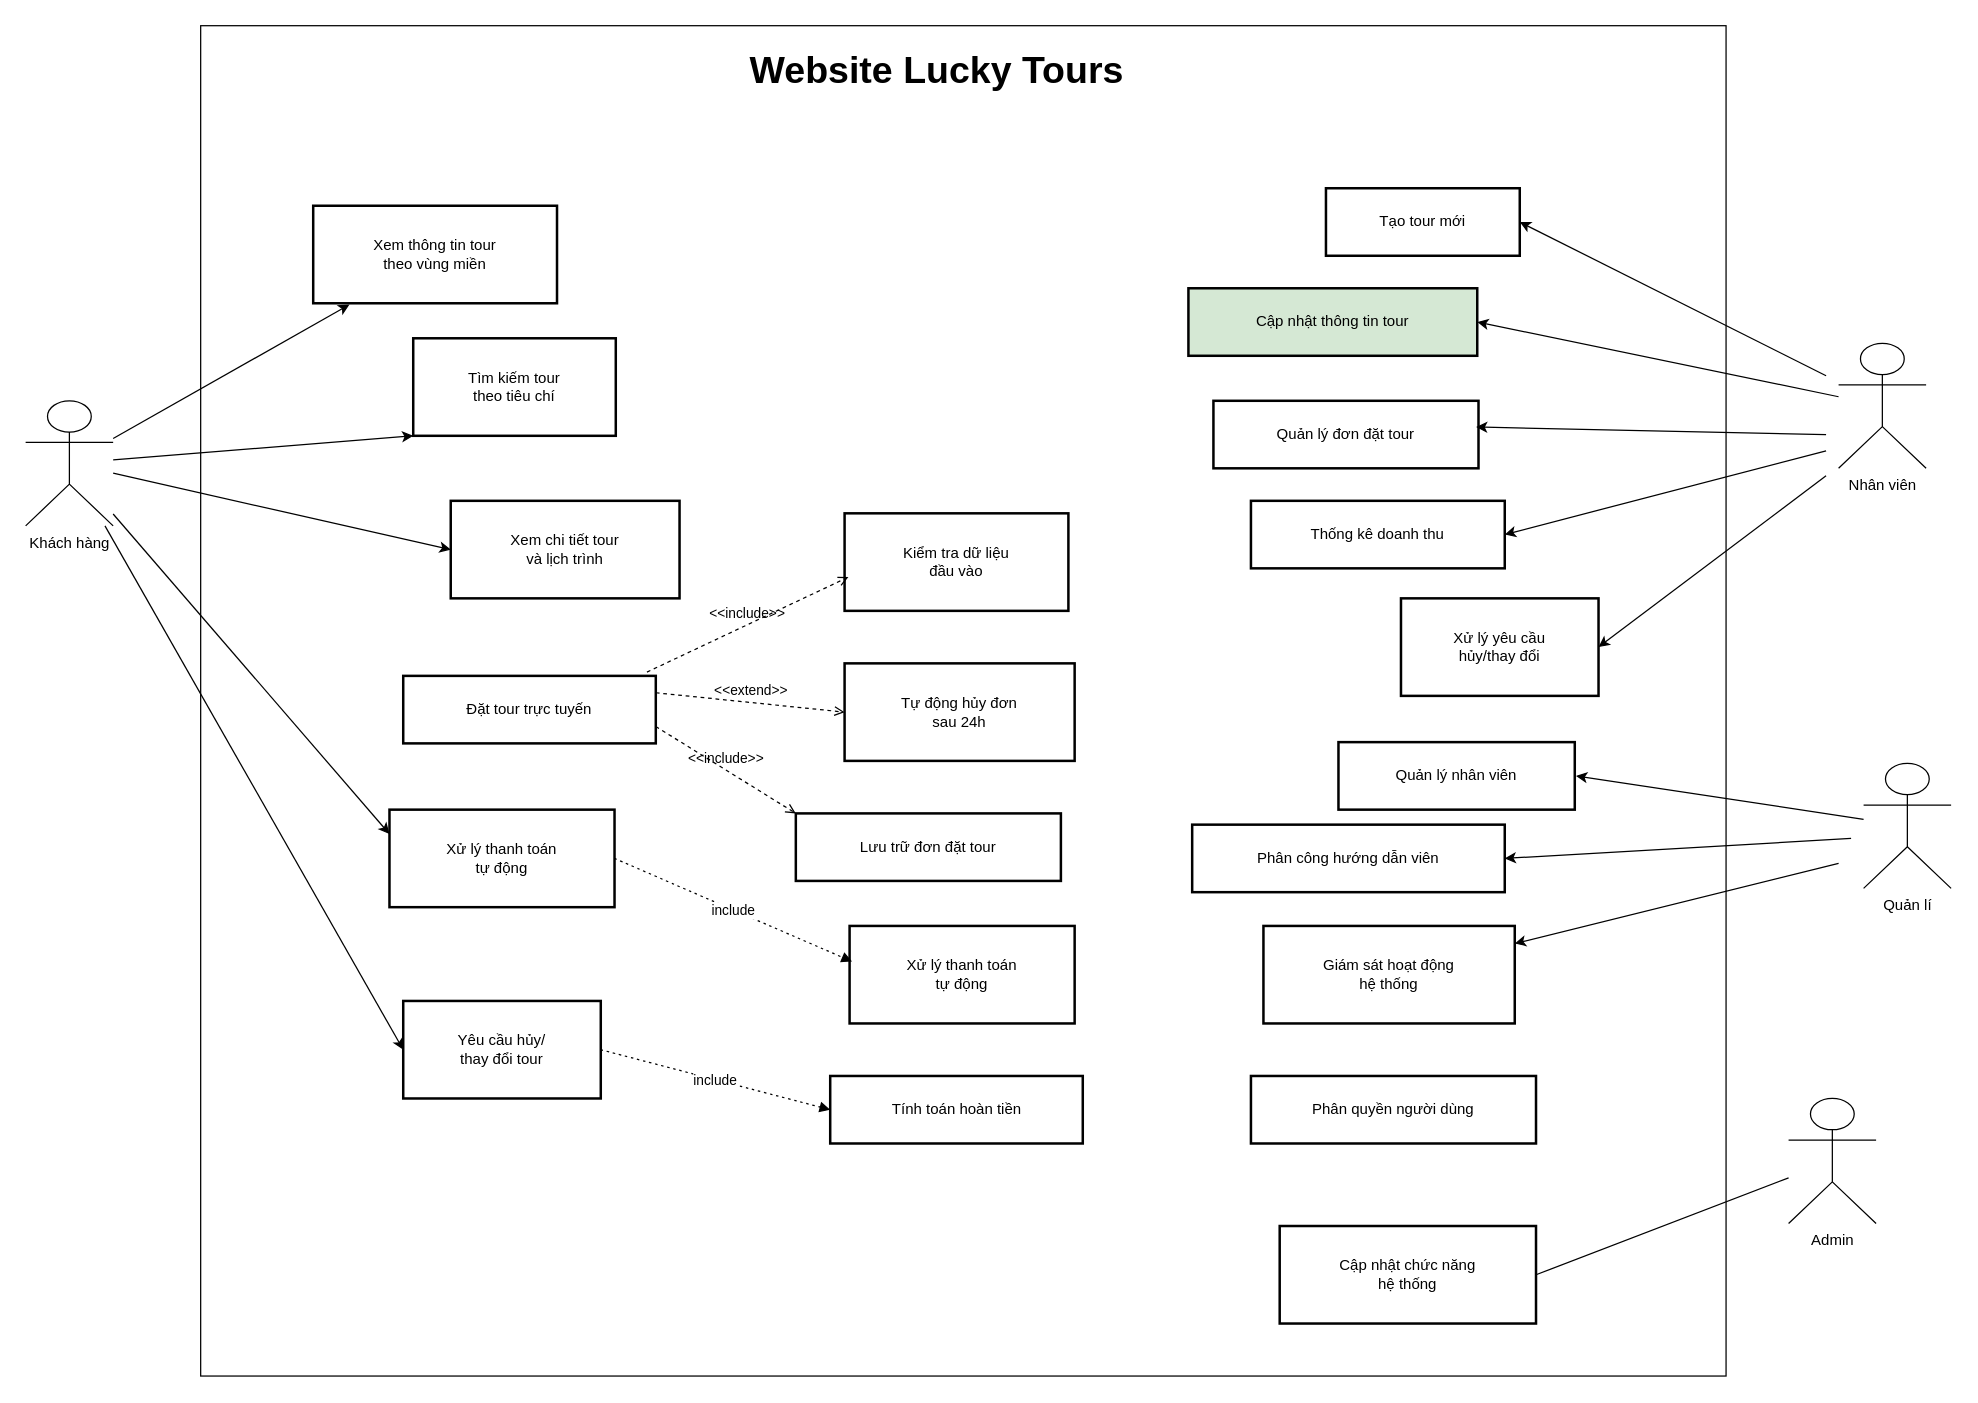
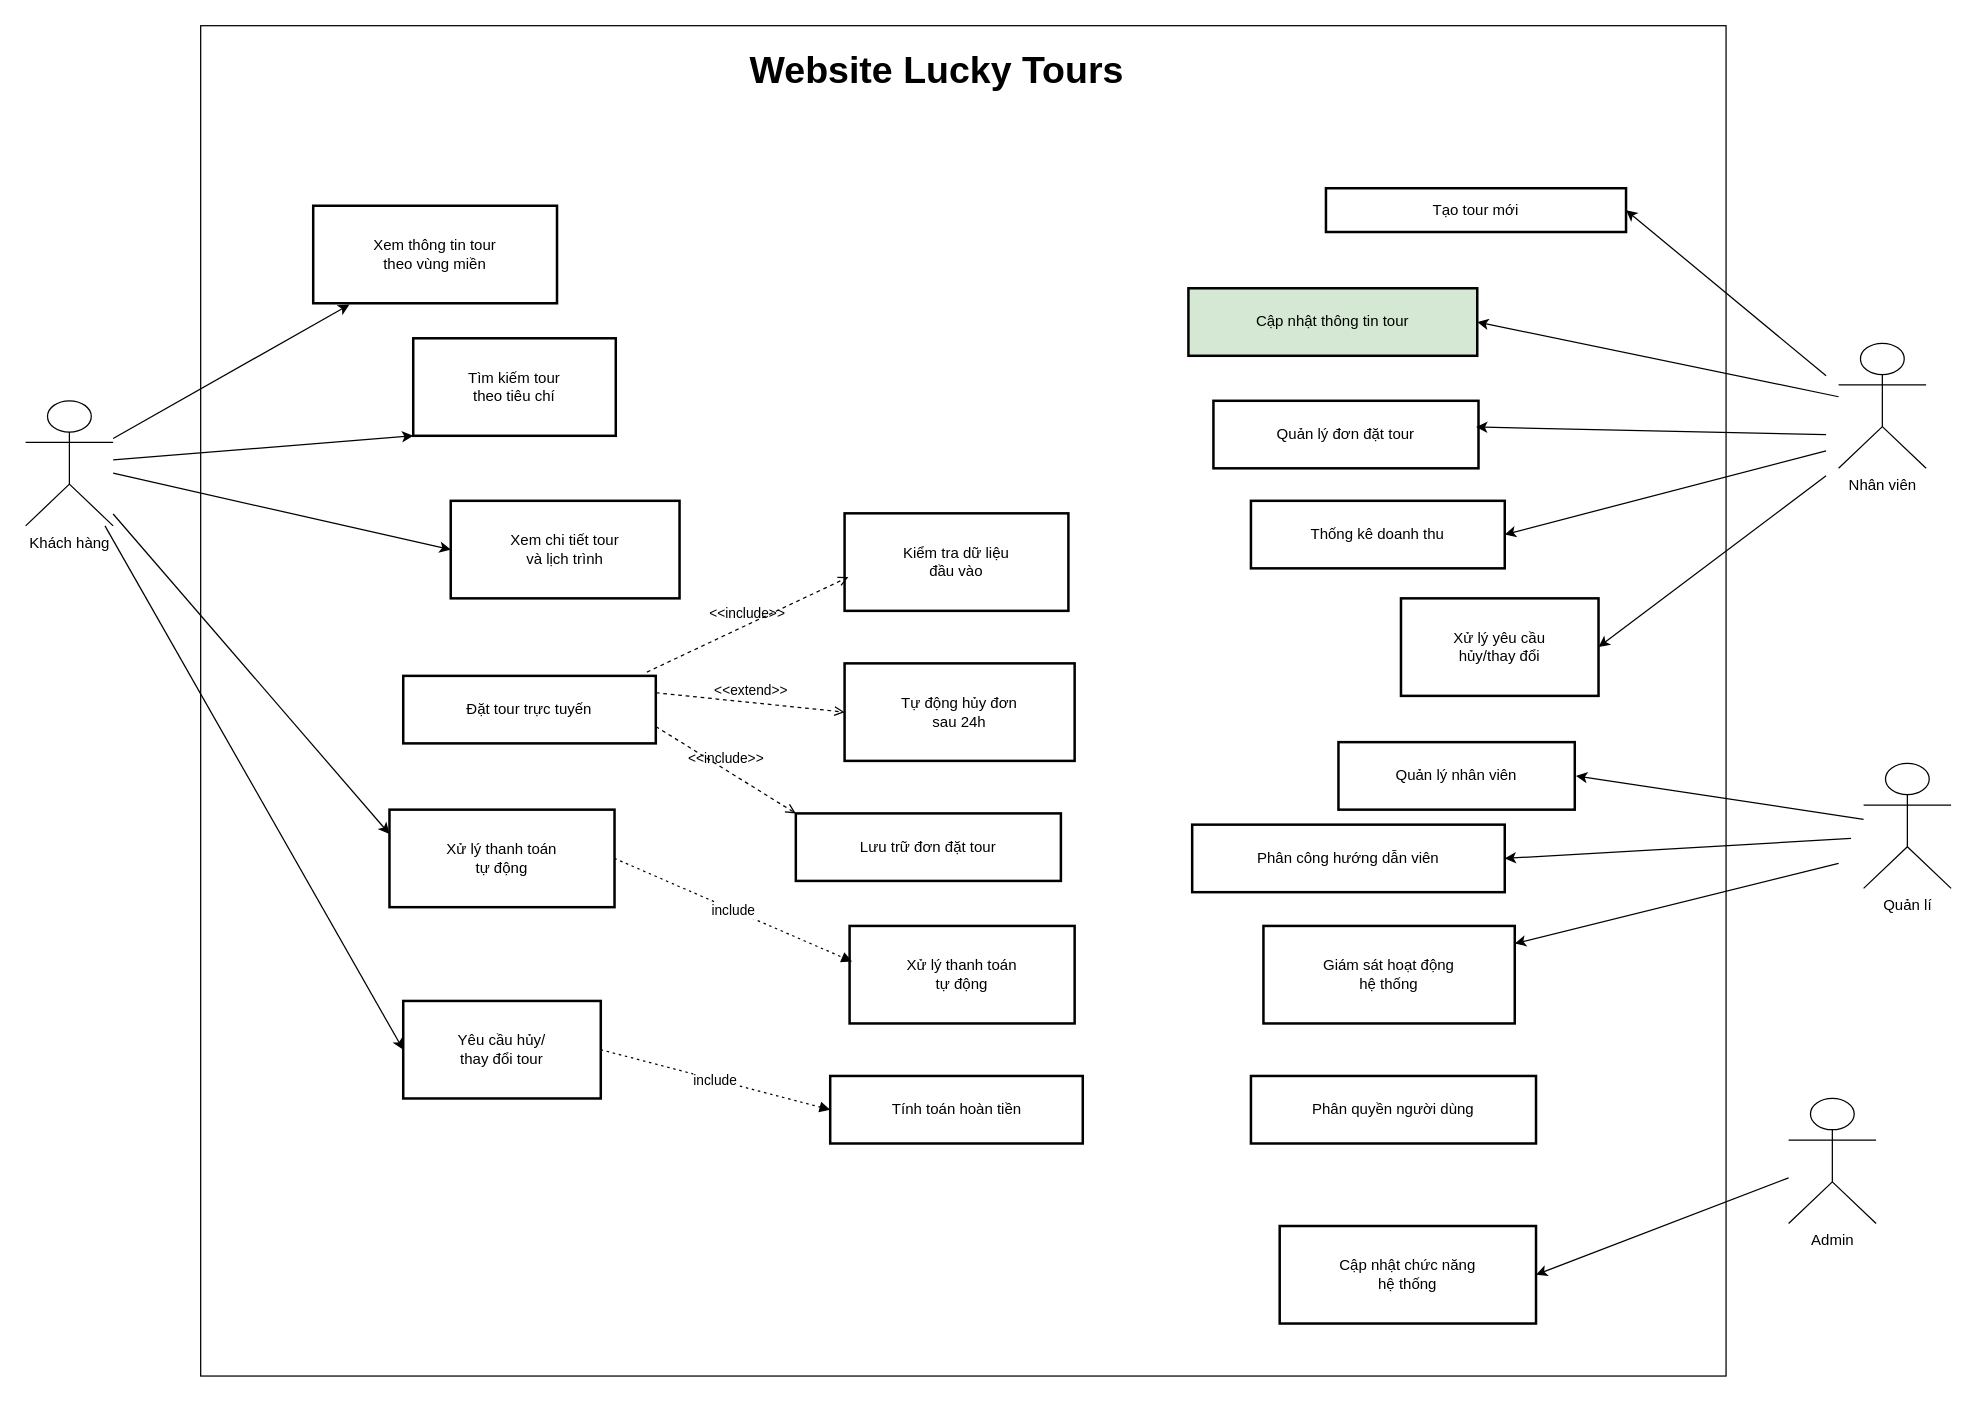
node "Tạo tour mới": size 194x68 -> 300x44
edge "Admin" -- "Cập nhật chức năng hệ thống": arrowhead none -> classic
